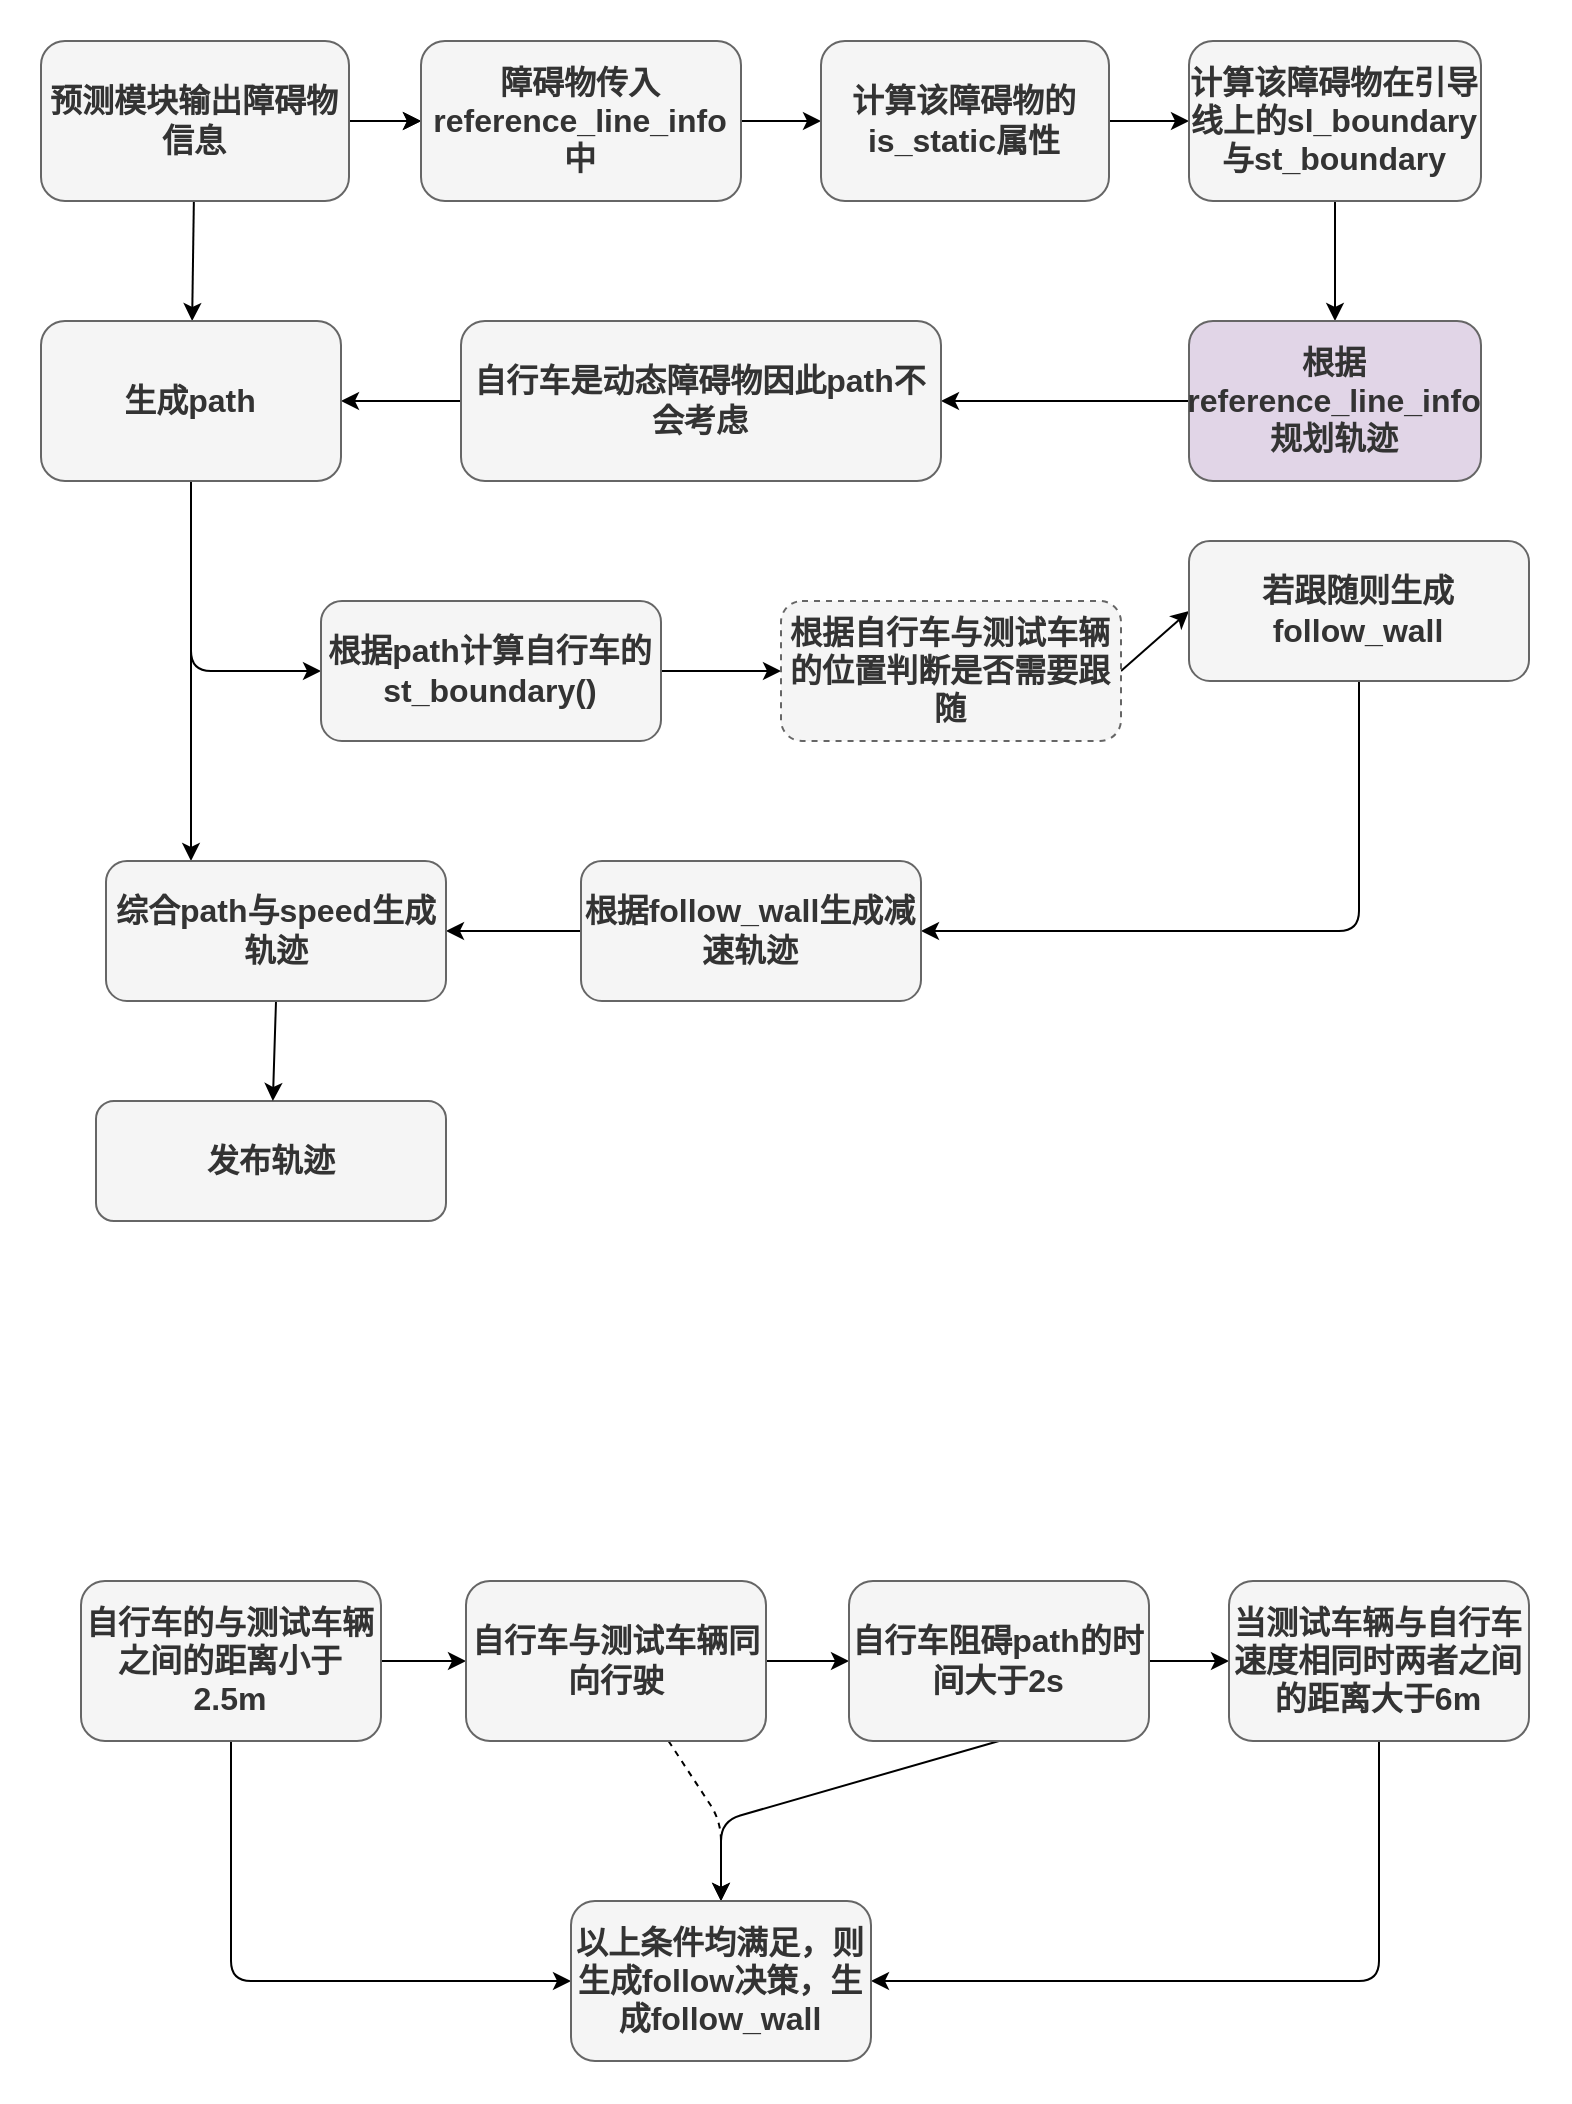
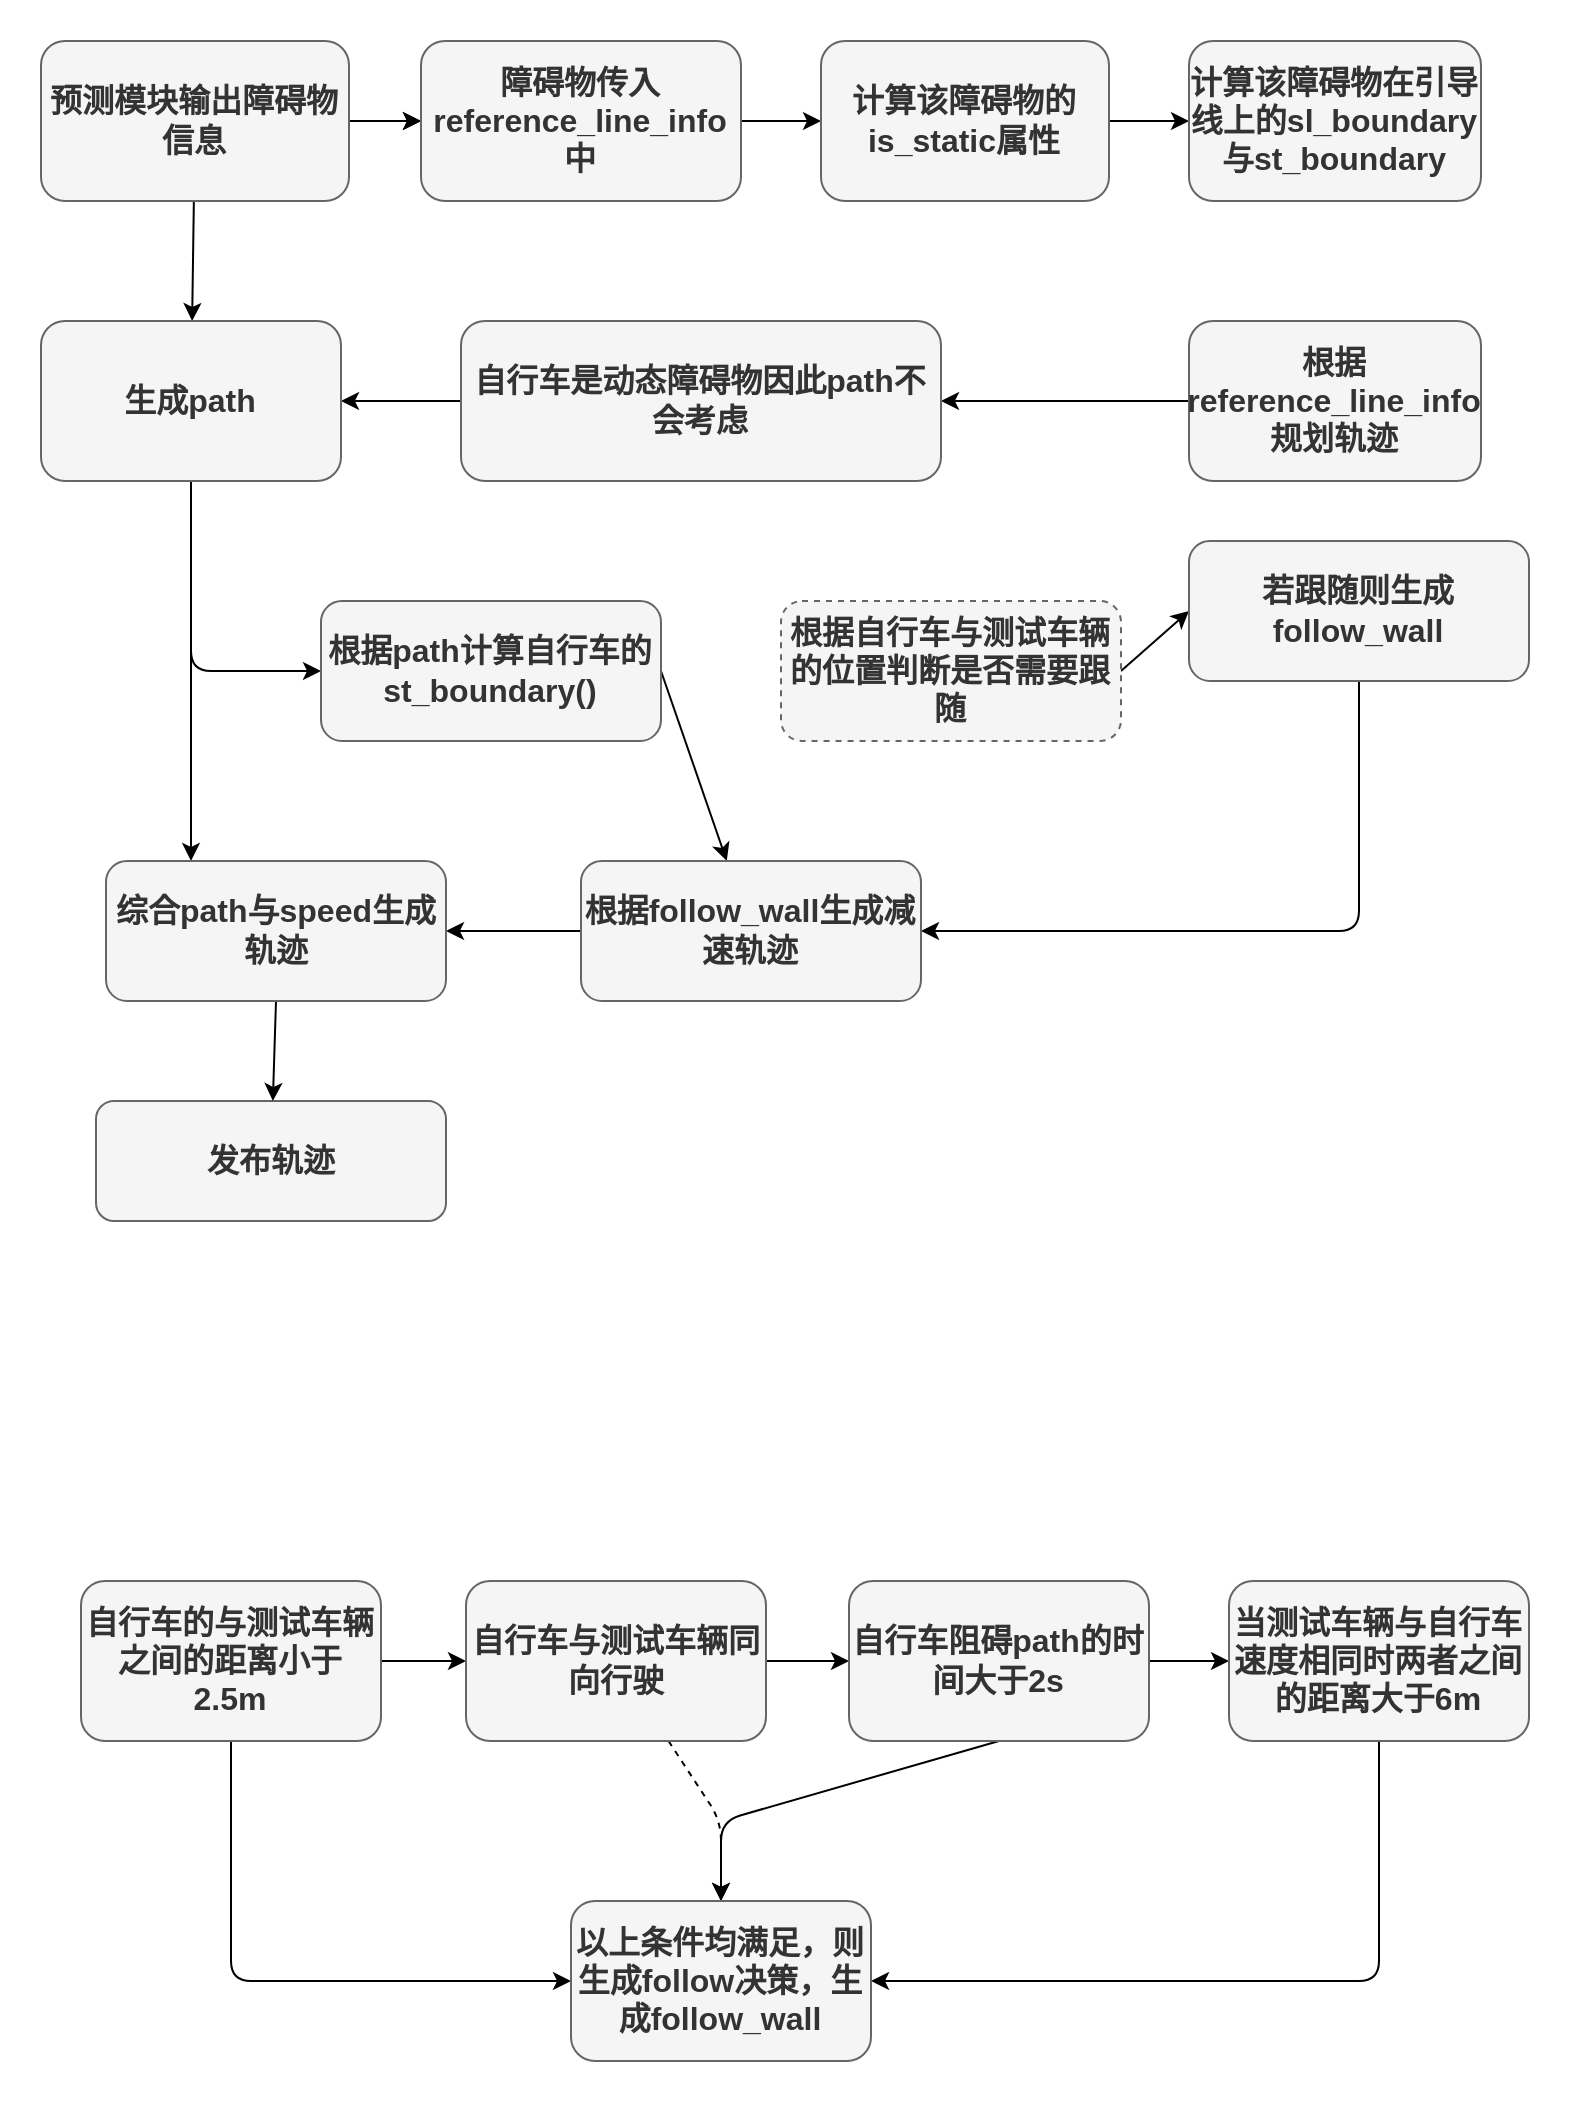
edge "计算该障碍物在引导线上的sl_boundary与st_boundary" -> "根据reference_line_info规划轨迹": removed
node "根据reference_line_info规划轨迹": fillcolor #e1d5e7 -> #f5f5f5
edge "根据path计算自行车的st_boundary()" -> "根据自行车与测试车辆的位置判断是否需要跟随": now "根据path计算自行车的st_boundary()" -> "根据follow_wall生成减速轨迹"
